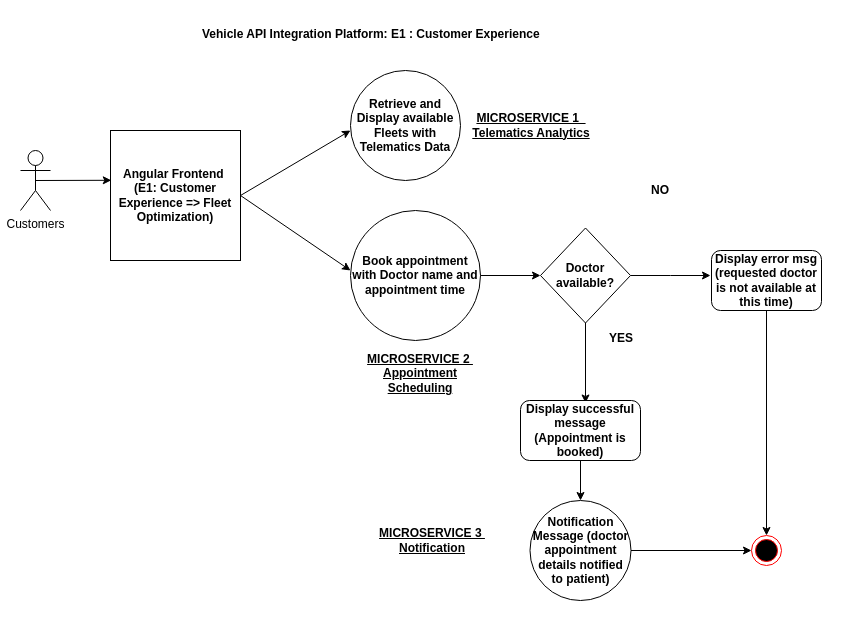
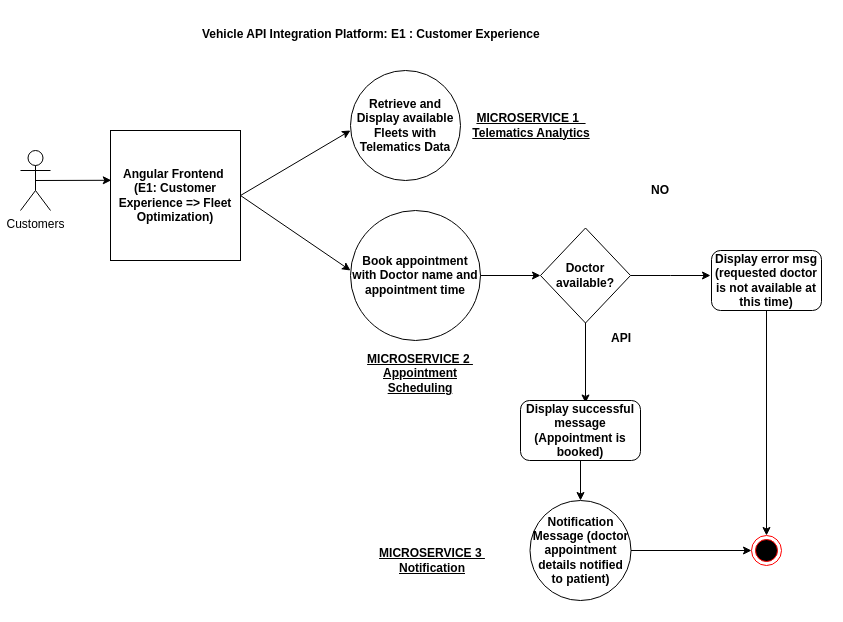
node "YES": label "YES" -> "API"
node "MICROSERVICE 3 Notification": moved (432, 541) -> (432, 561)
